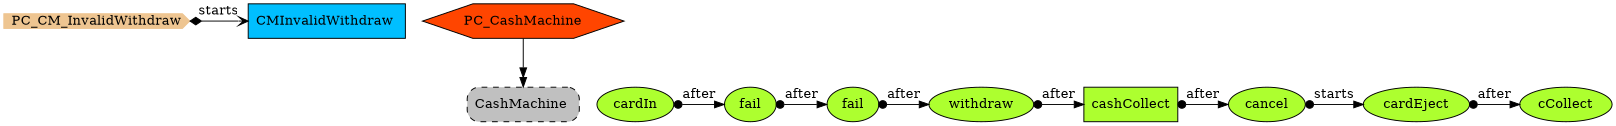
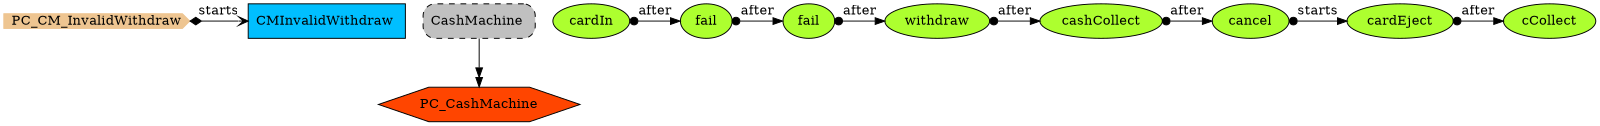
edge "PC_CashMachine" -> "CashMachine": reversed
node "cashCollect": shape box -> ellipse
